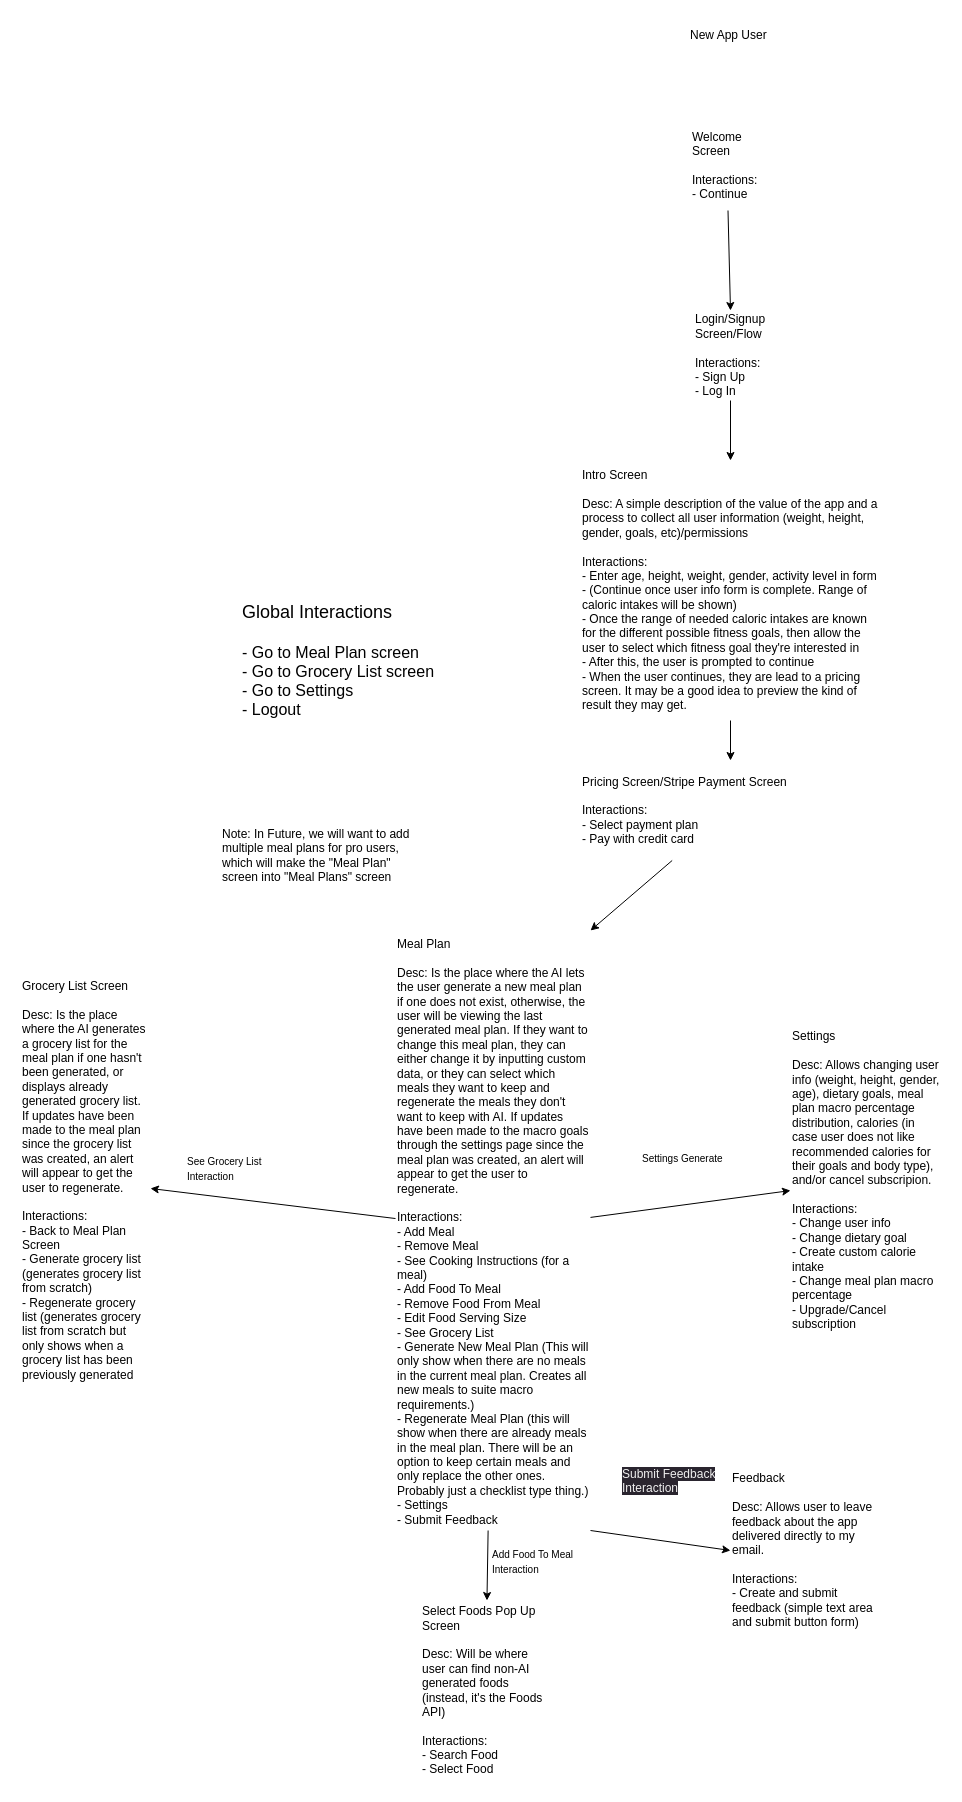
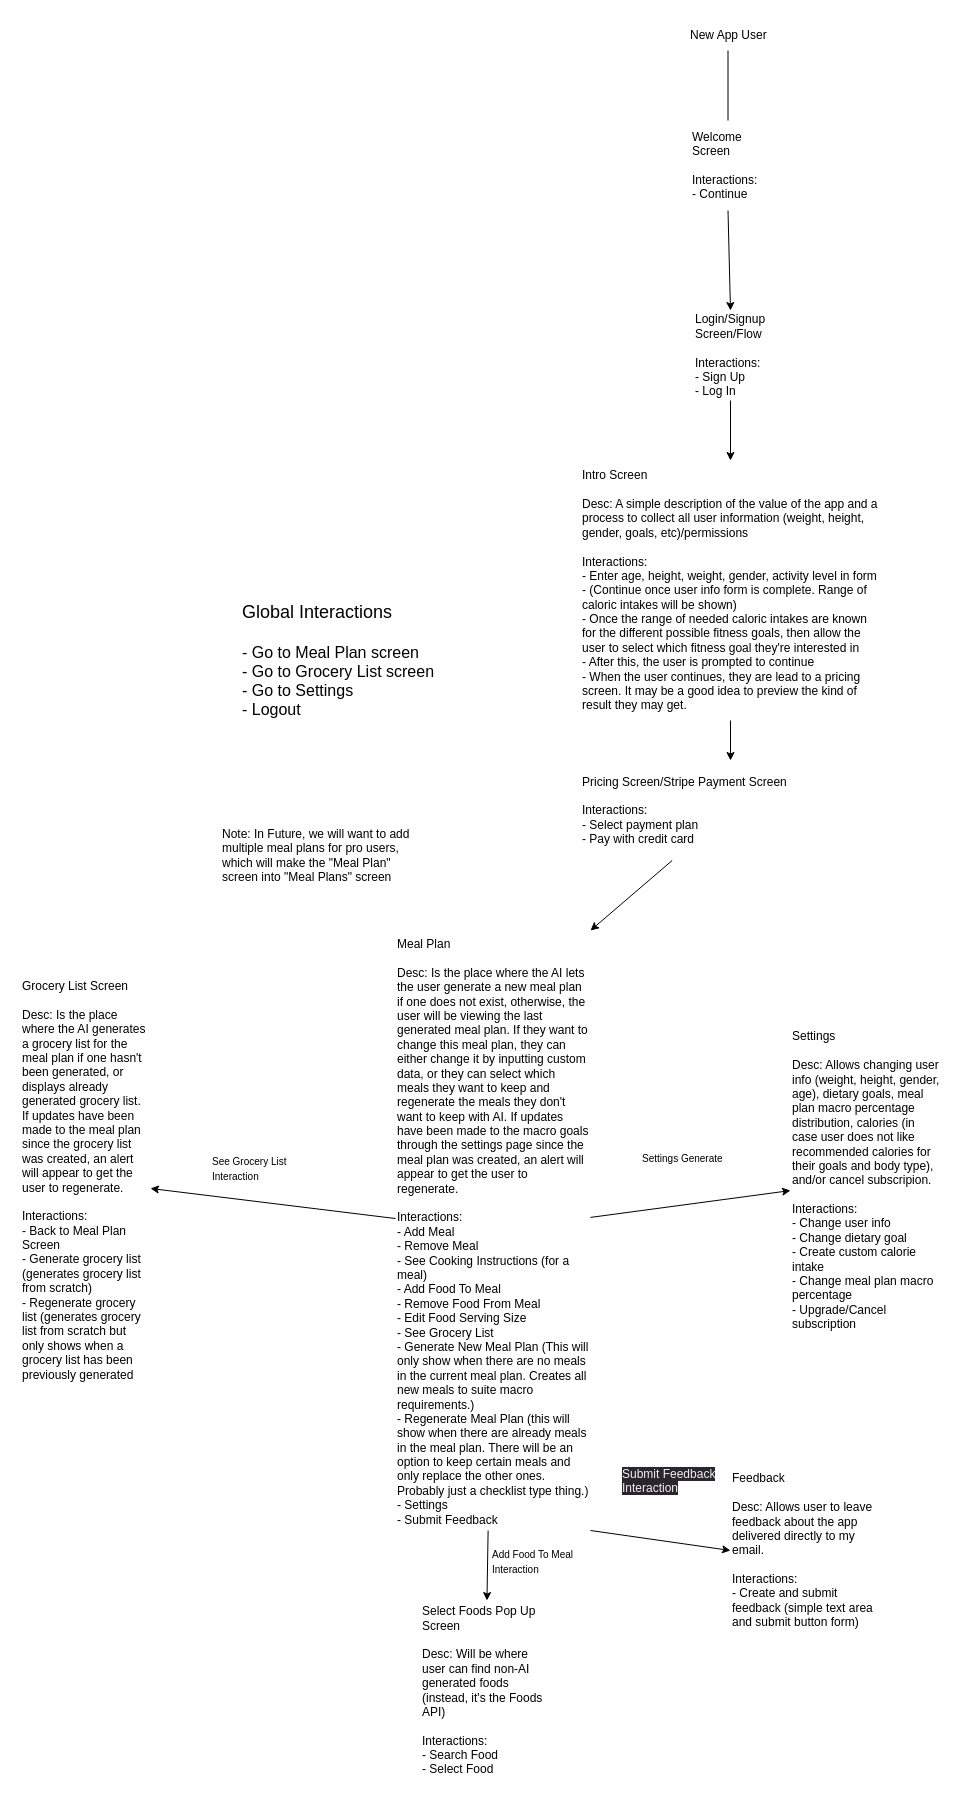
edge "New App User" -- "Welcome Screen Interactions: - Continue": added
node "See Grocery List Interaction": moved (236, 1168) -> (261, 1168)
